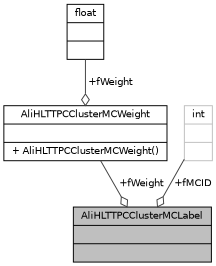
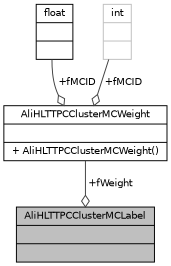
edge "float" -> "AliHLTTPCClusterMCWeight": label " +fWeight" -> " +fMCID"
edge "int" -> "AliHLTTPCClusterMCLabel": now "int" -> "AliHLTTPCClusterMCWeight"
